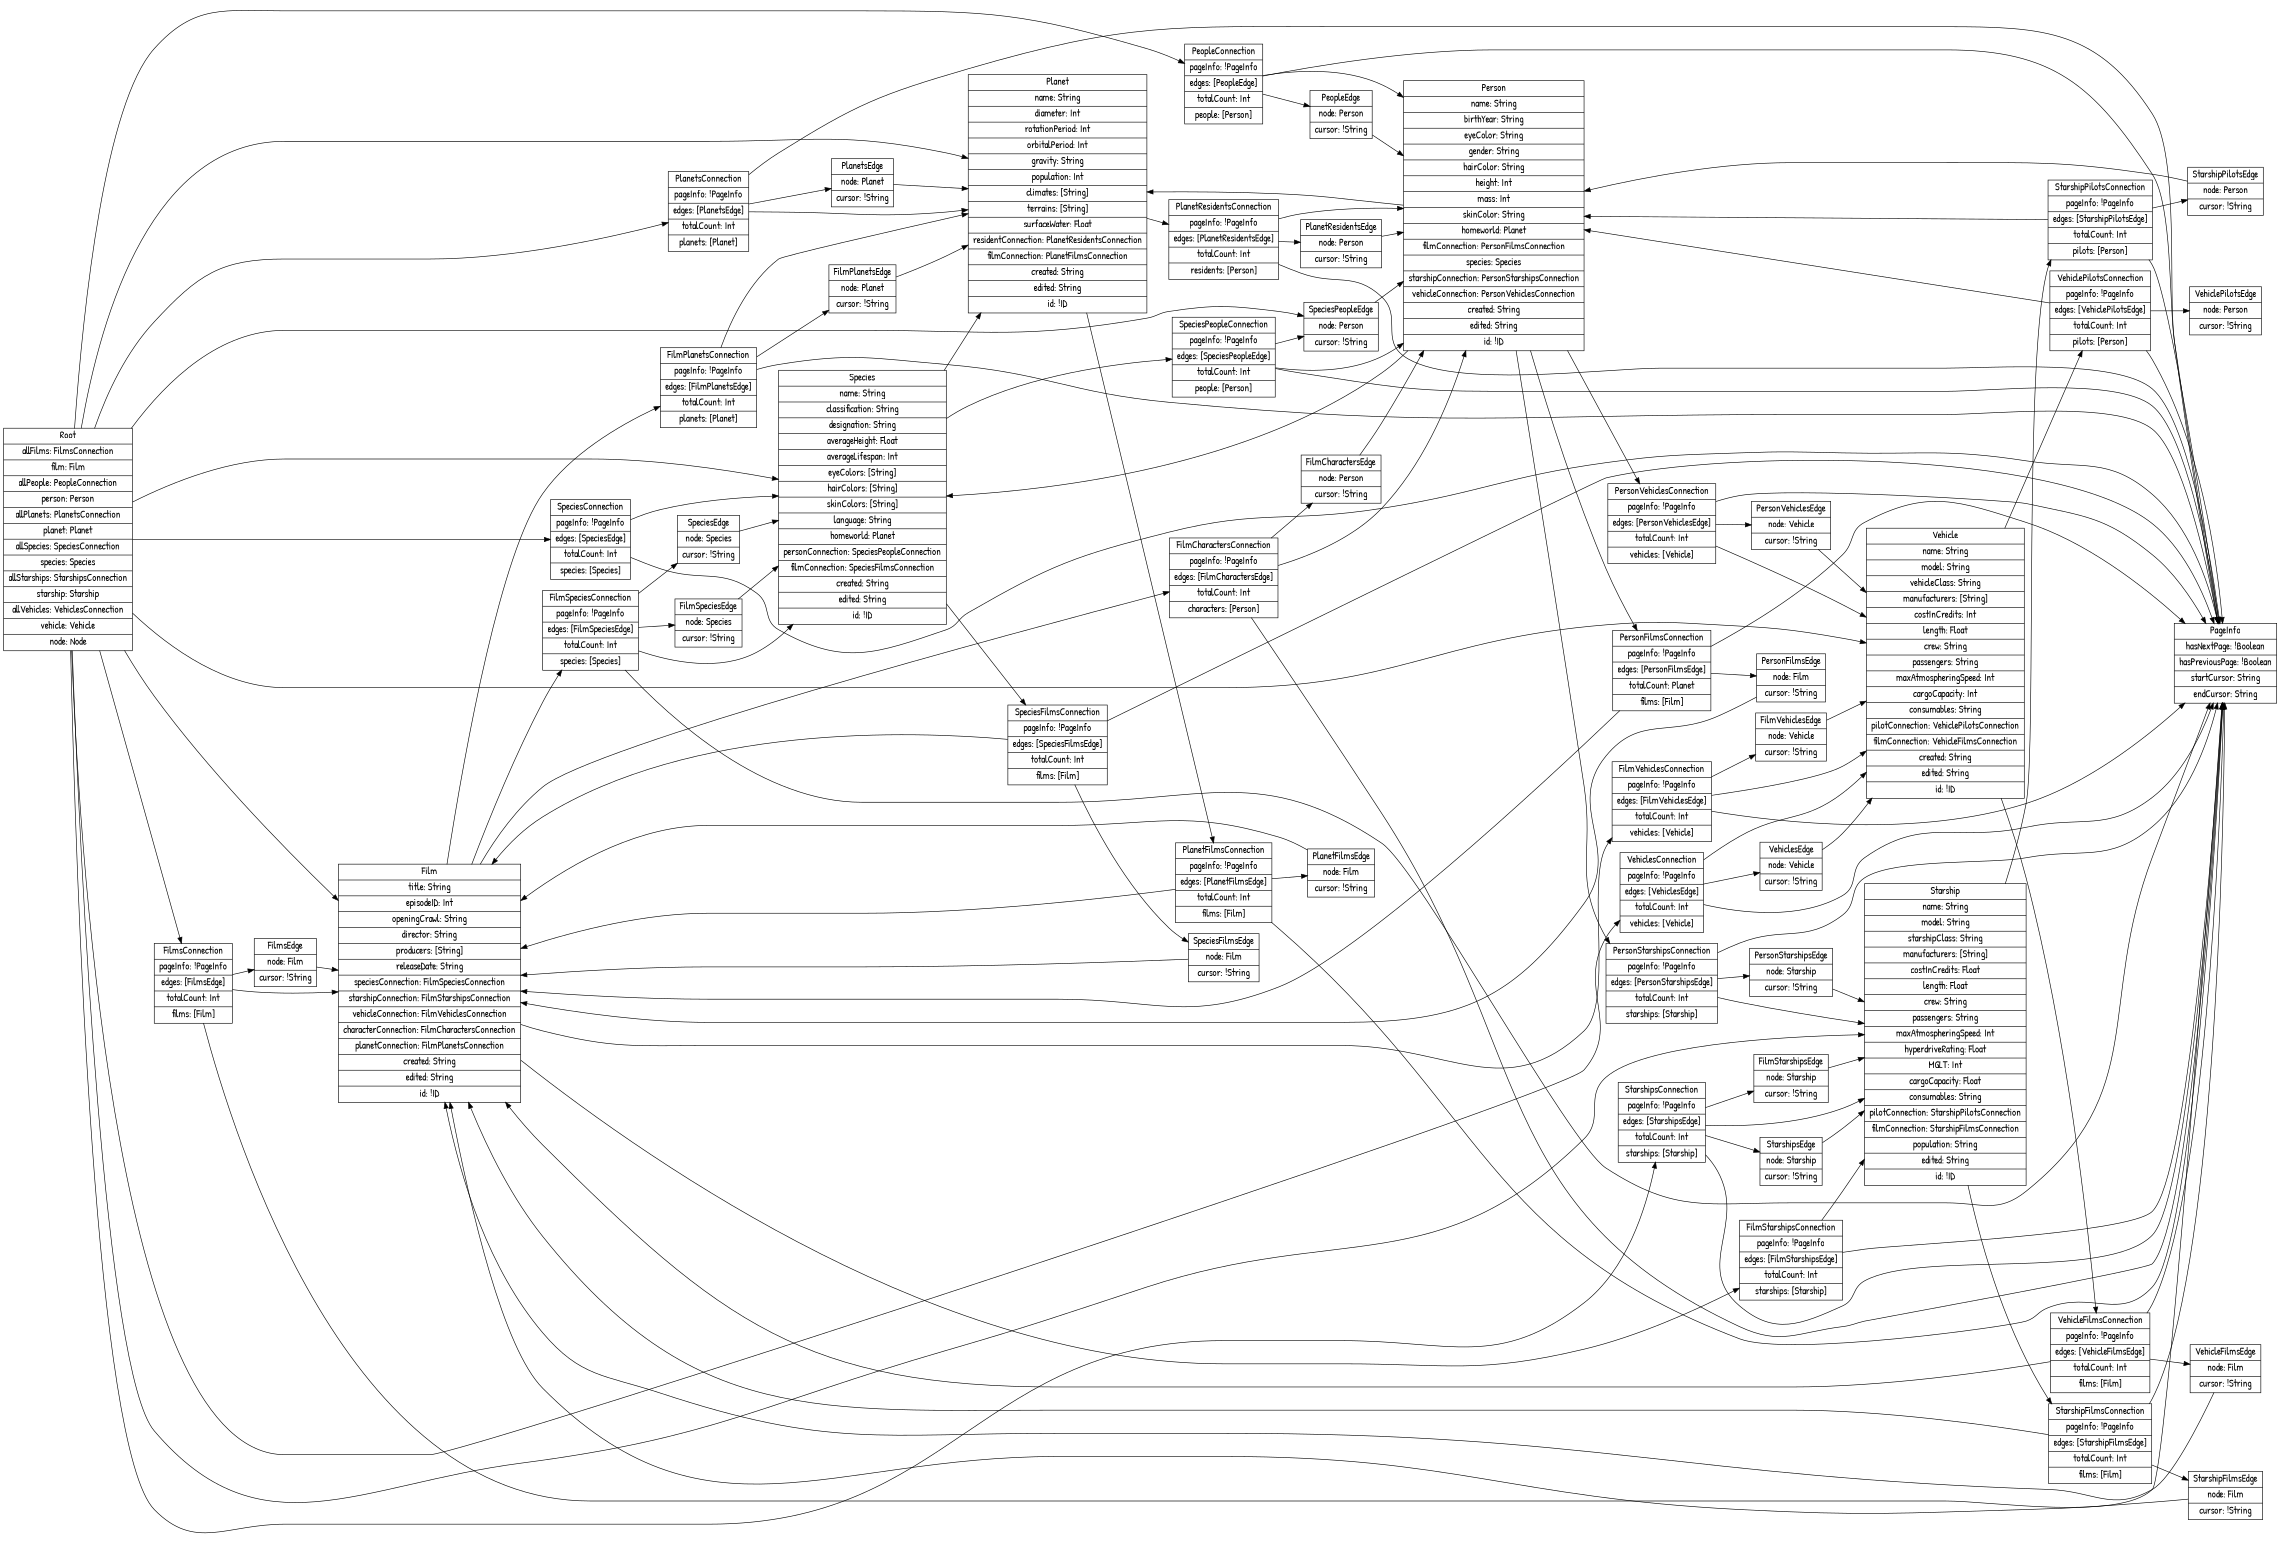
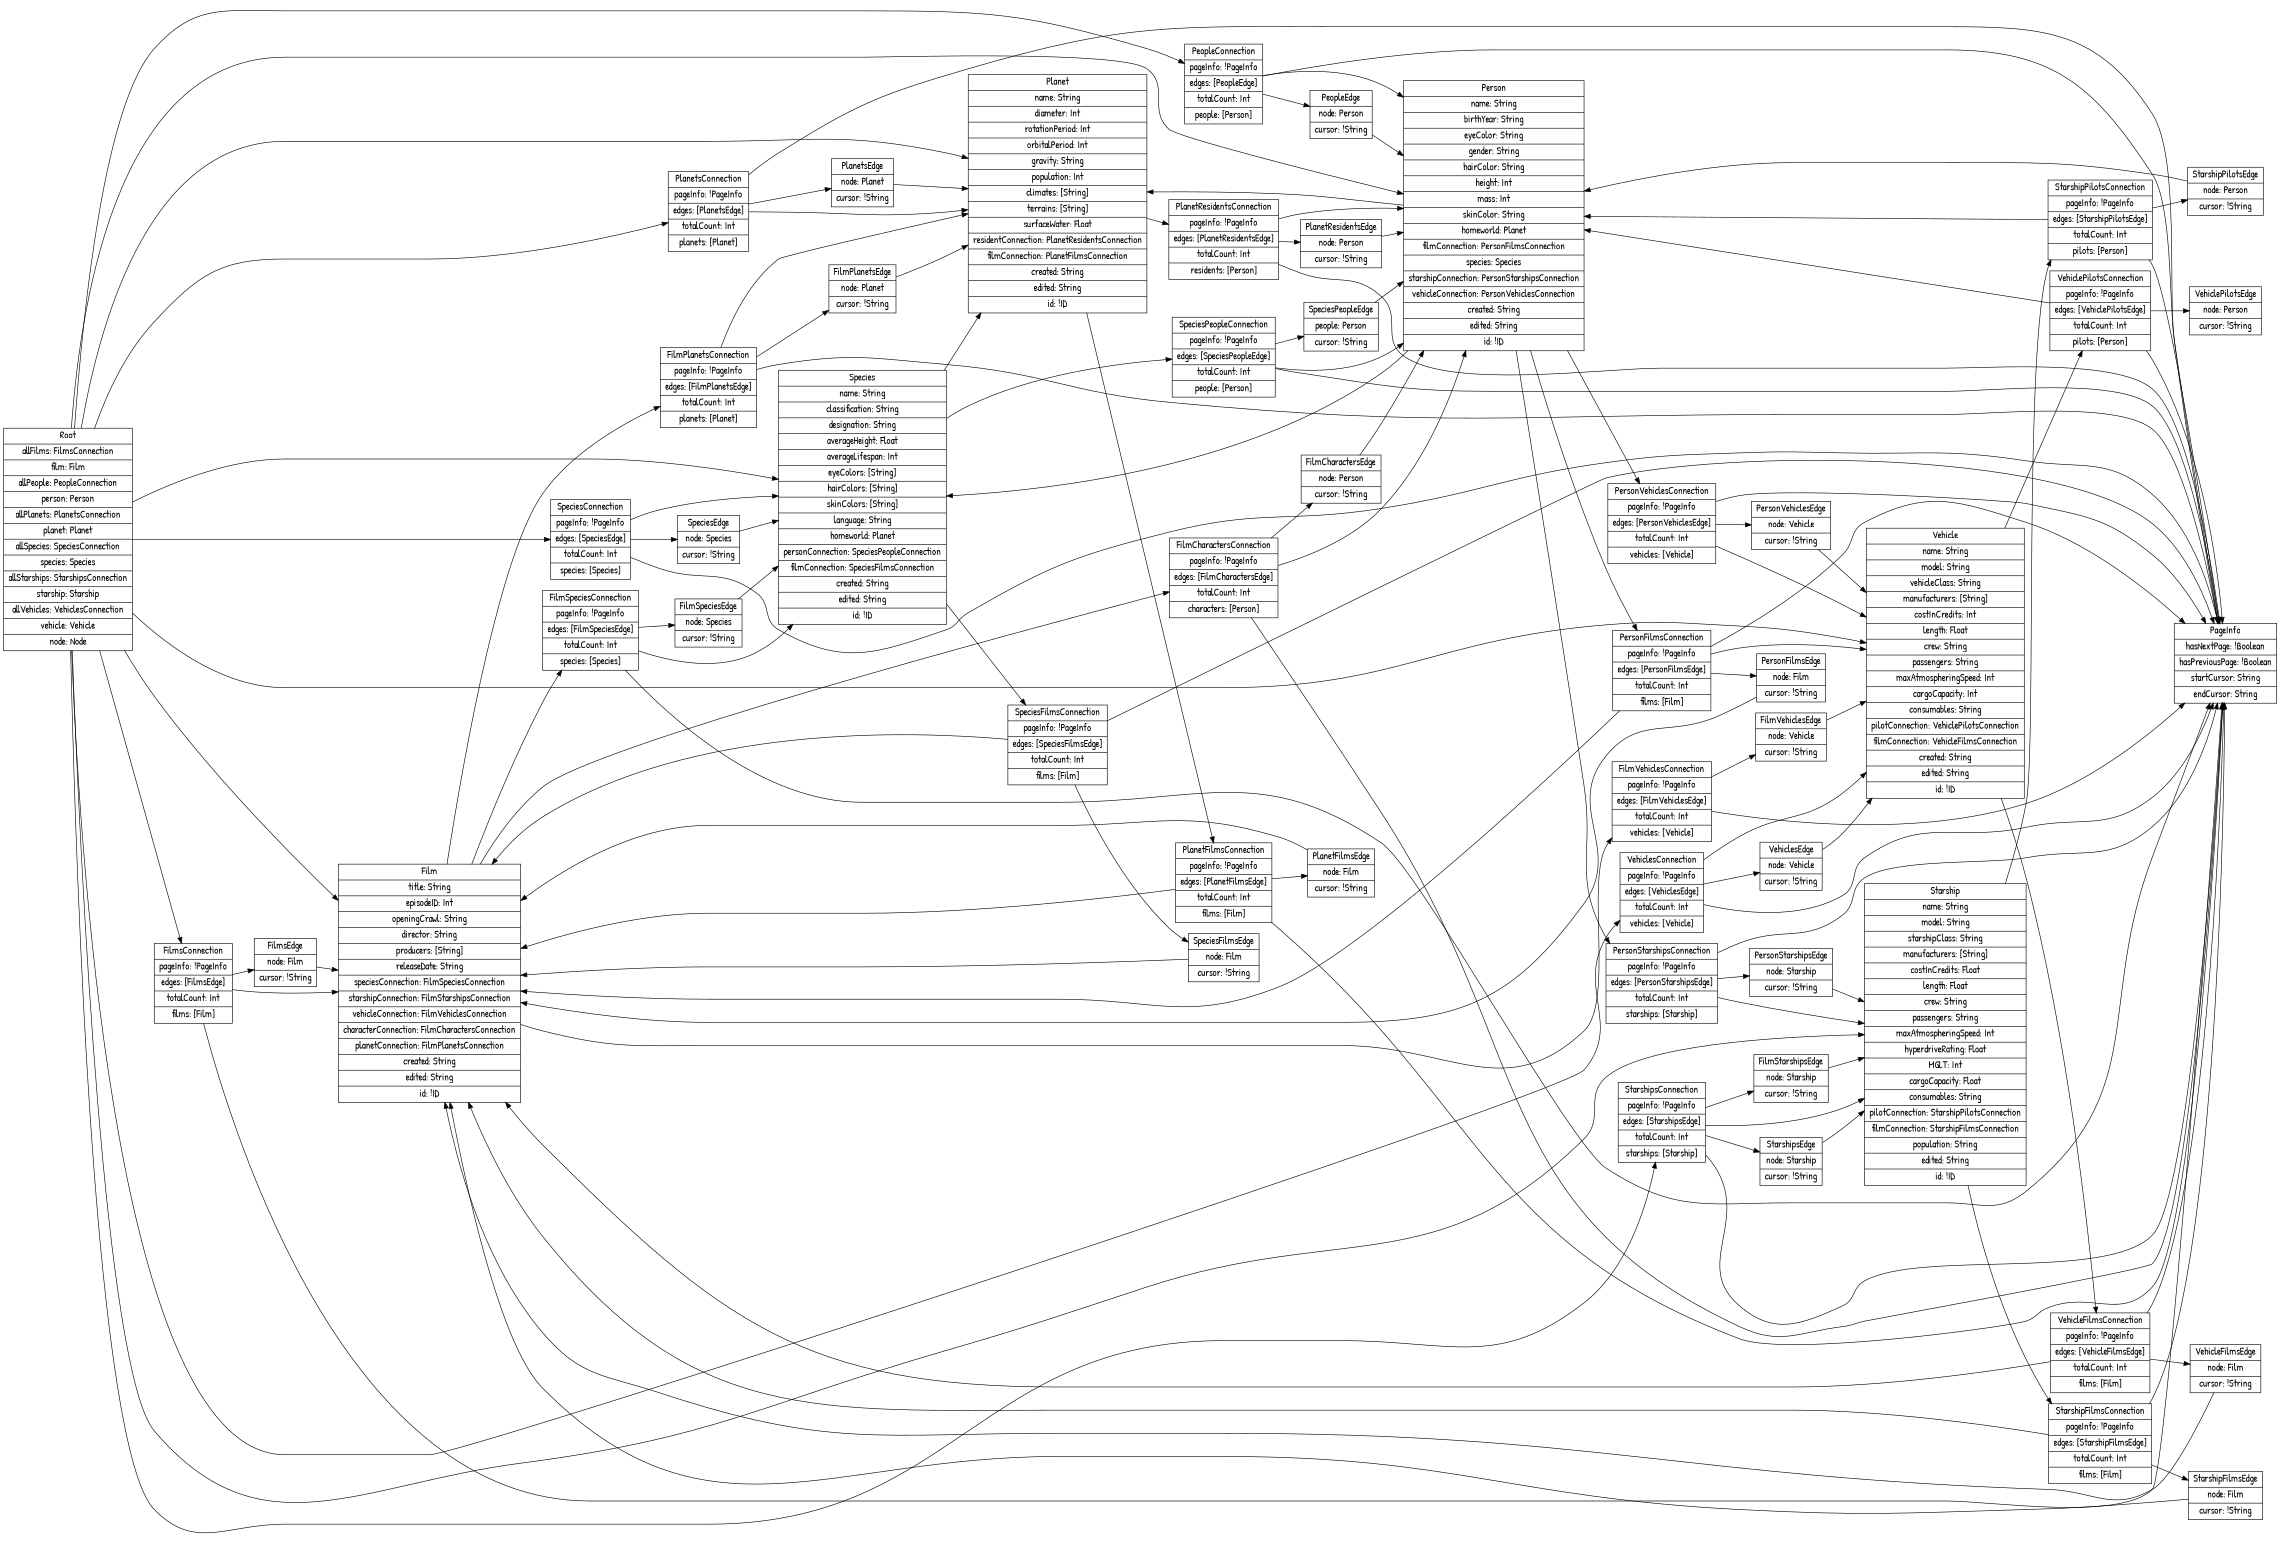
node "SpeciesPeopleEdge": text "node: Person" -> "people: Person"
edge "Root" -> "SpeciesPeopleEdge": now "Root" -> "Person"
edge "FilmSpeciesConnection" -> "SpeciesEdge": now "SpeciesConnection" -> "SpeciesEdge"
node "PersonFilmsConnection": text "totalCount: Planet" -> "totalCount: Int"
edge "FilmVehiclesConnection" -> "Vehicle": now "PersonFilmsConnection" -> "Vehicle"
node "FilmStarshipsConnection": removed
